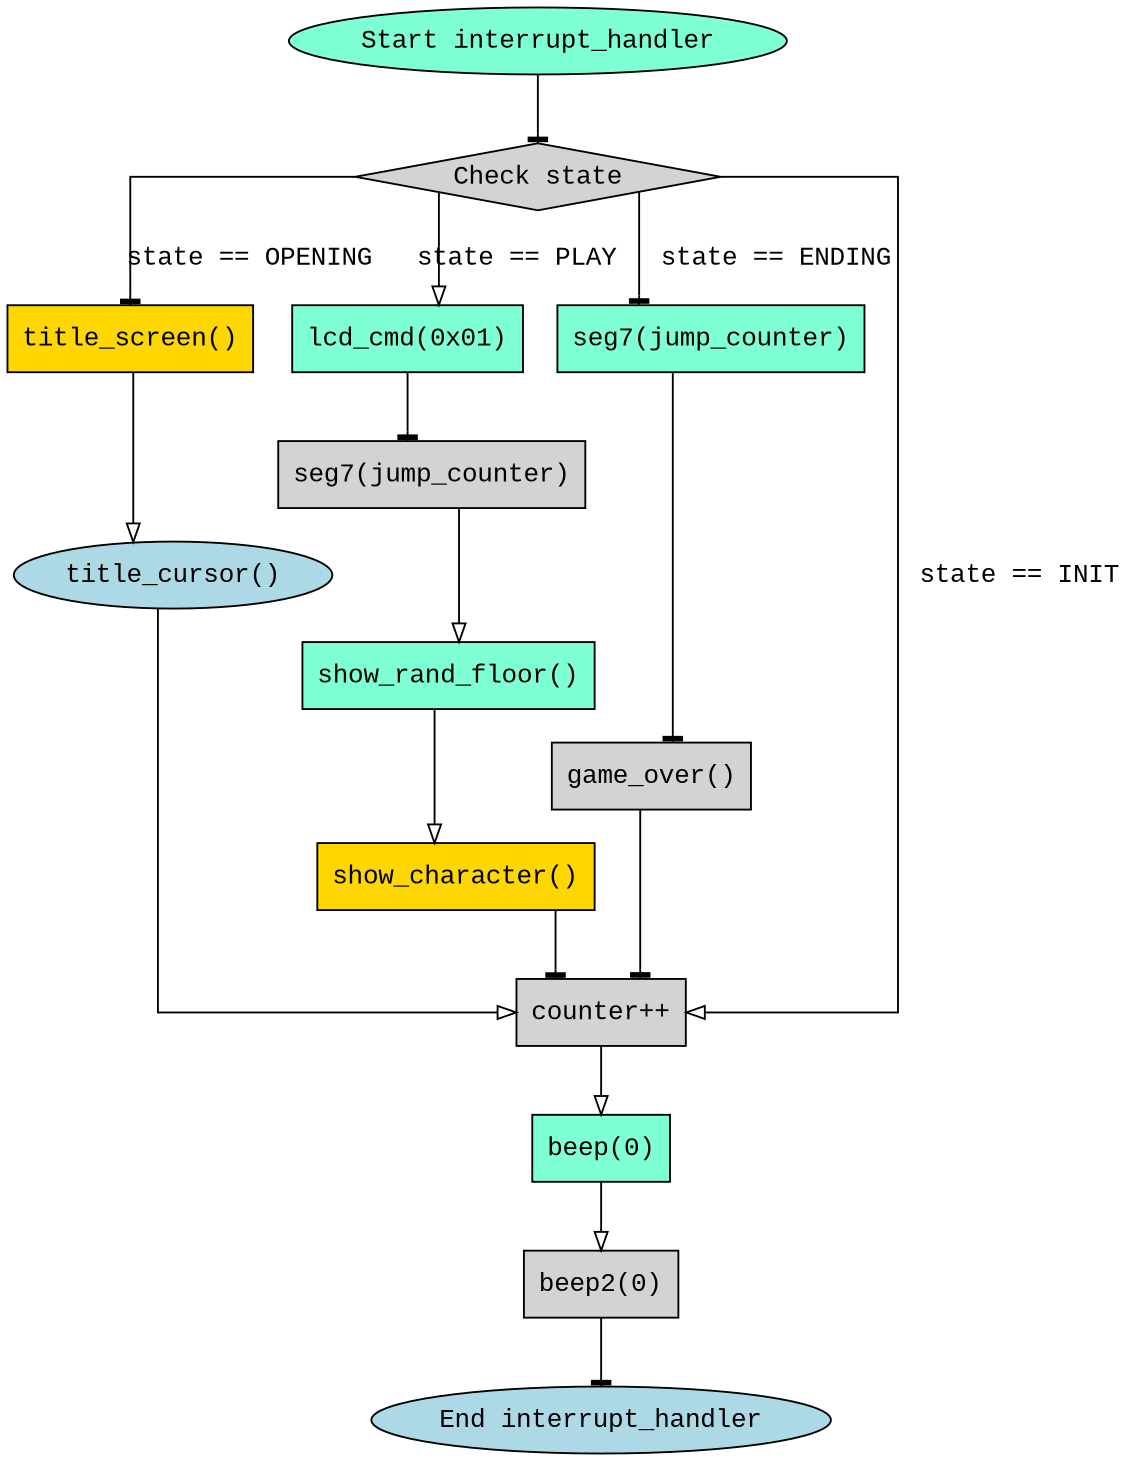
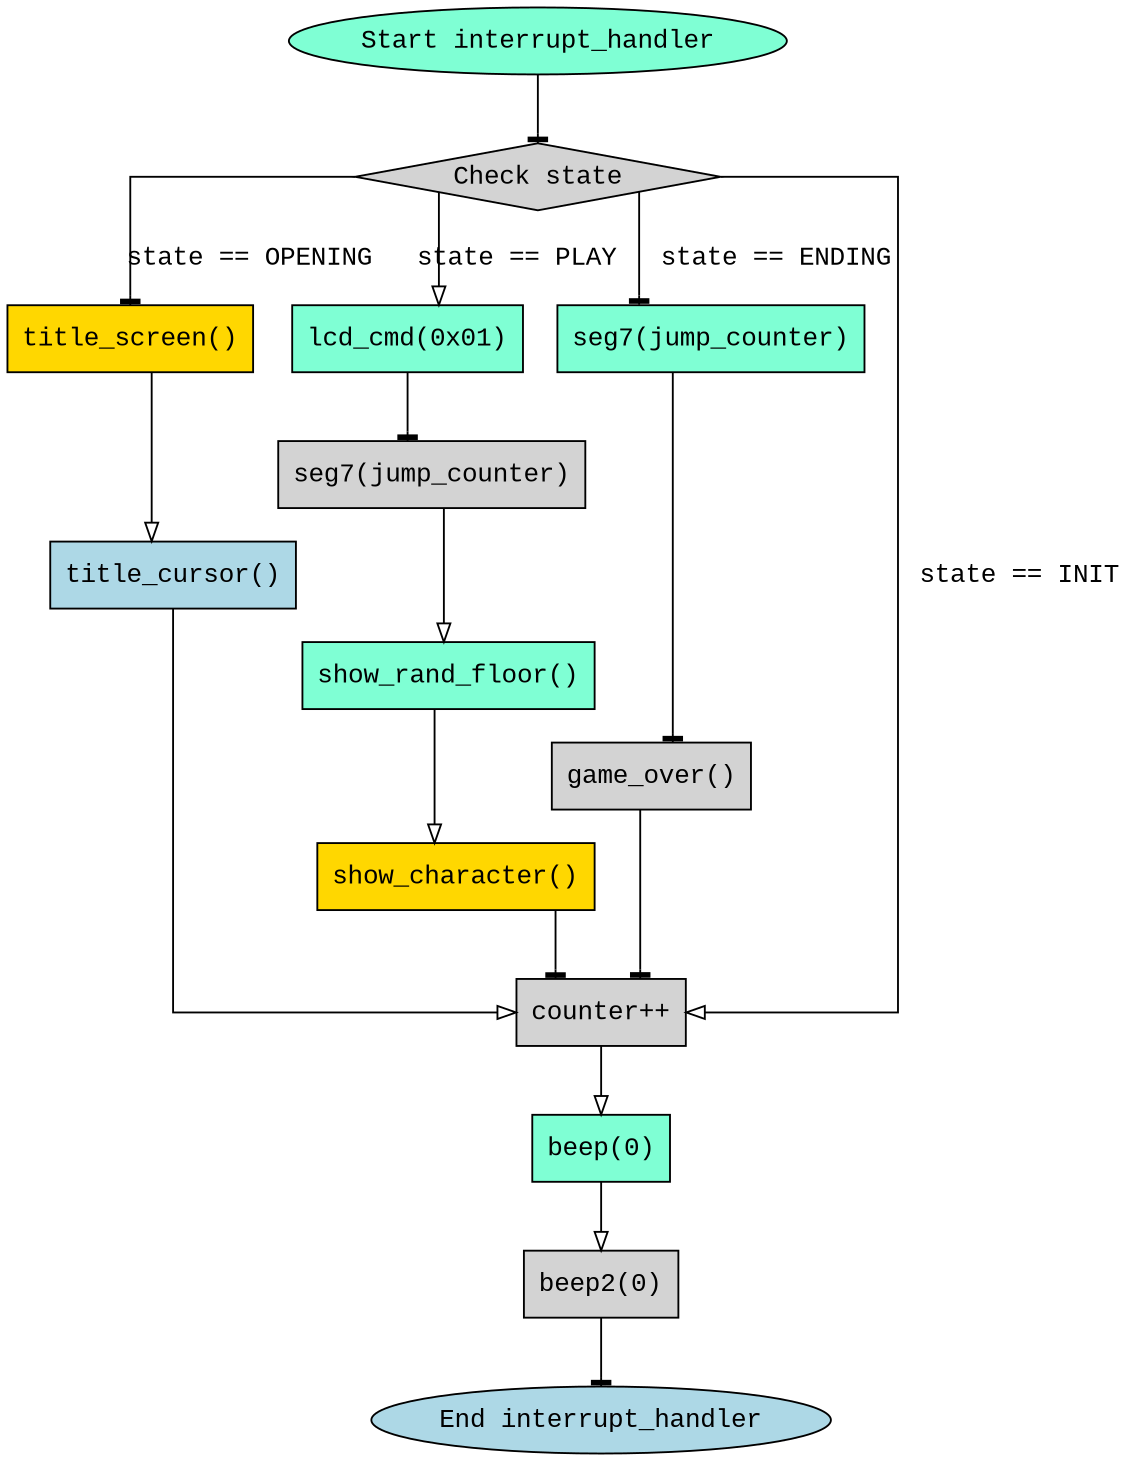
node "title_cursor()": shape ellipse -> box
